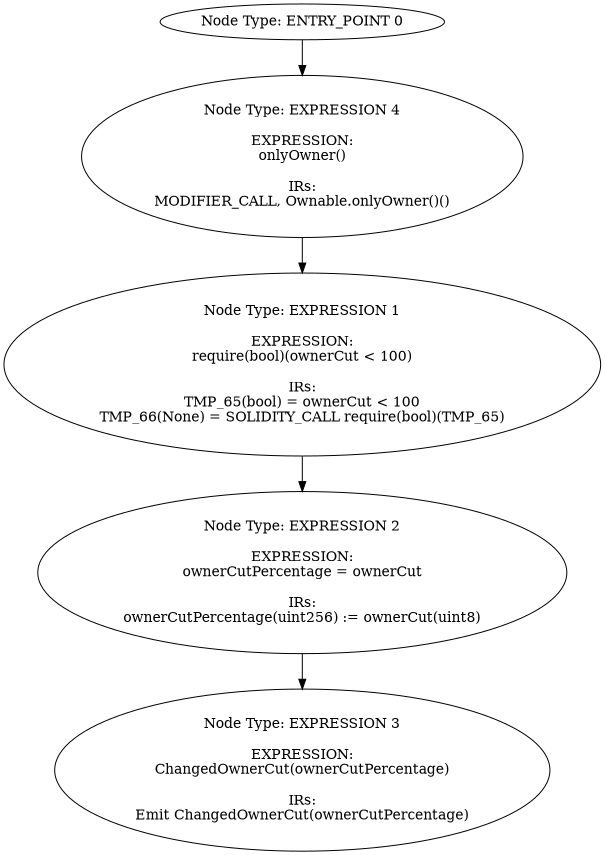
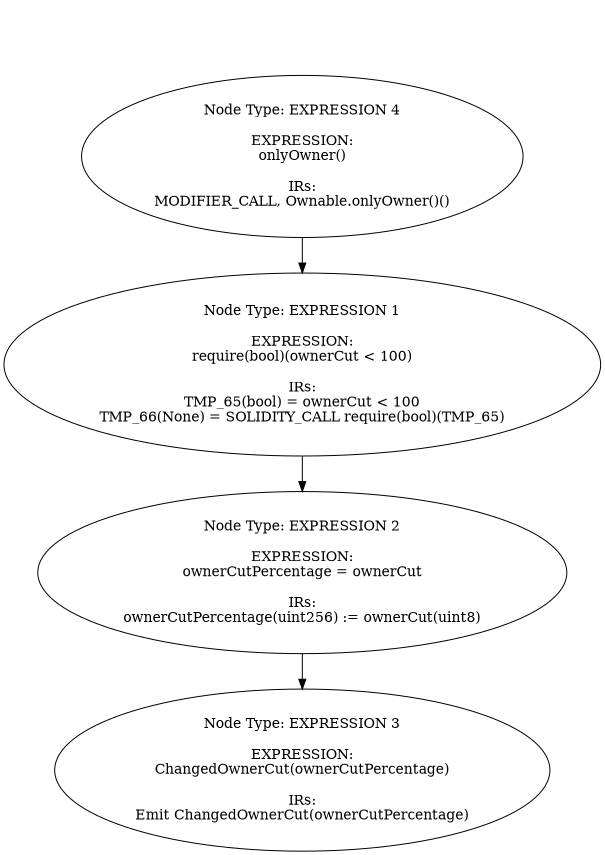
node "Node Type: ENTRY_POINT 0": removed
